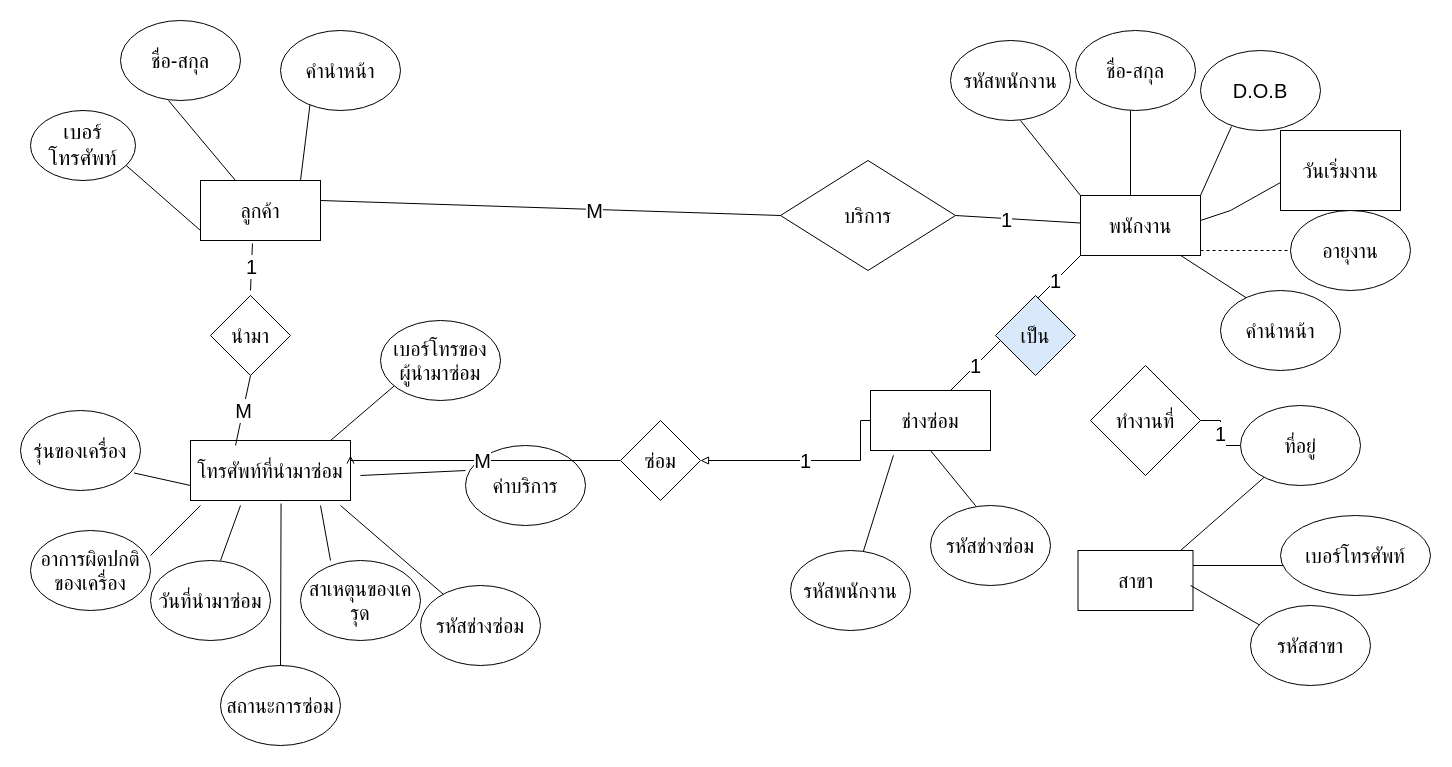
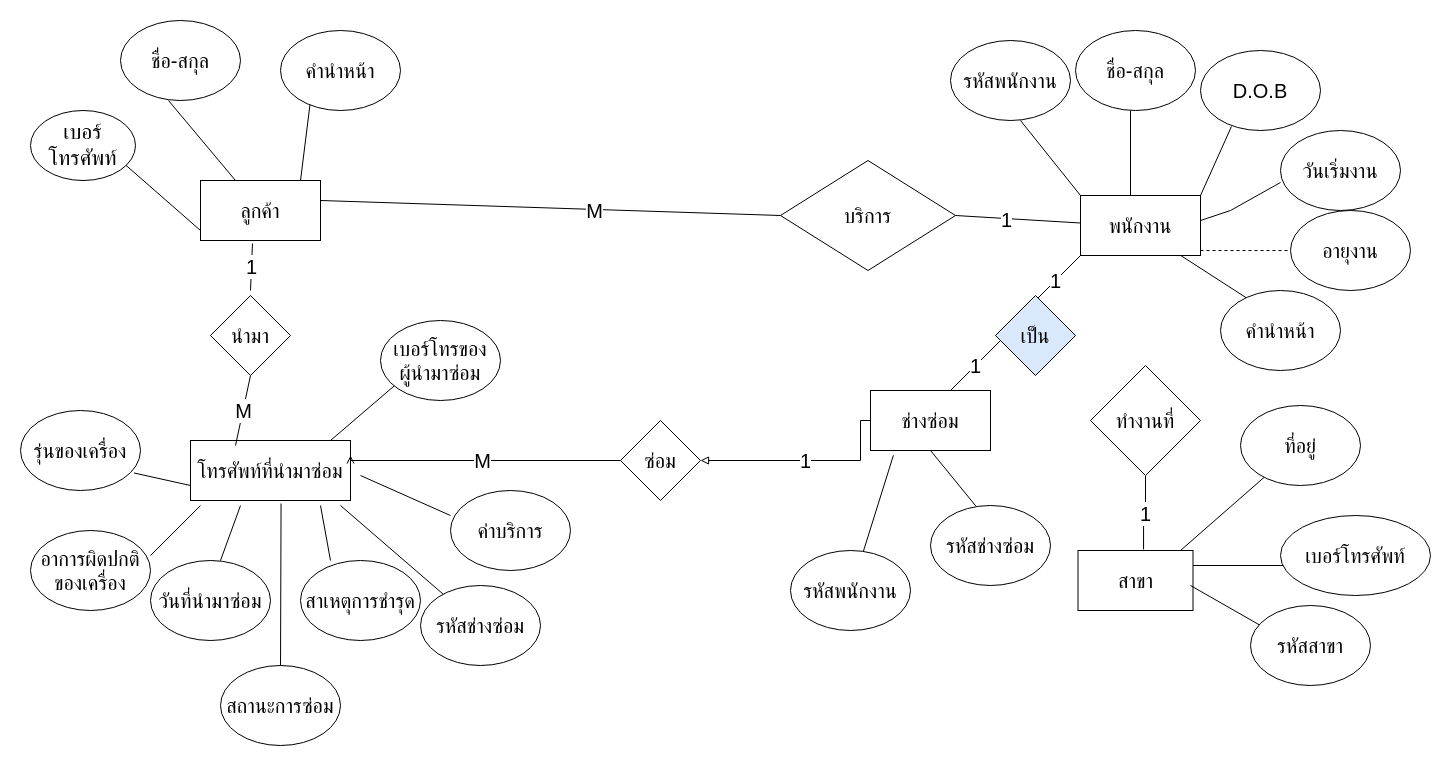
node "วันเริ่มงาน": shape rectangle -> ellipse
edge "ทำงานที่" -- "ที่อยู่": now "ทำงานที่" -- "สาขา"
node "ค่าบริการ": moved (526, 486) -> (511, 531)
node "สาเหตุนของเครุด": label "สาเหตุนของเครุด" -> "สาเหตุการชำรุด"
